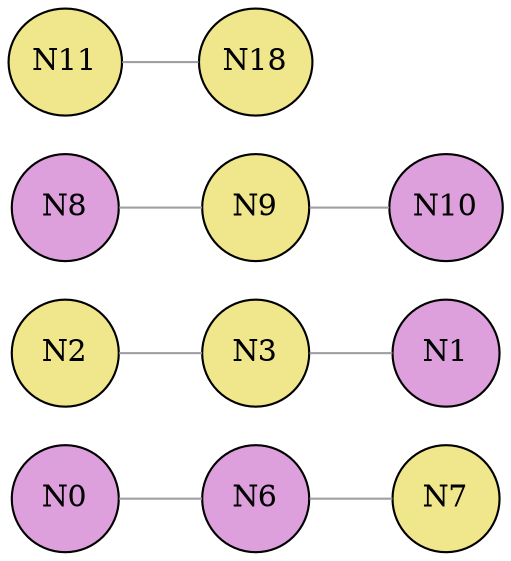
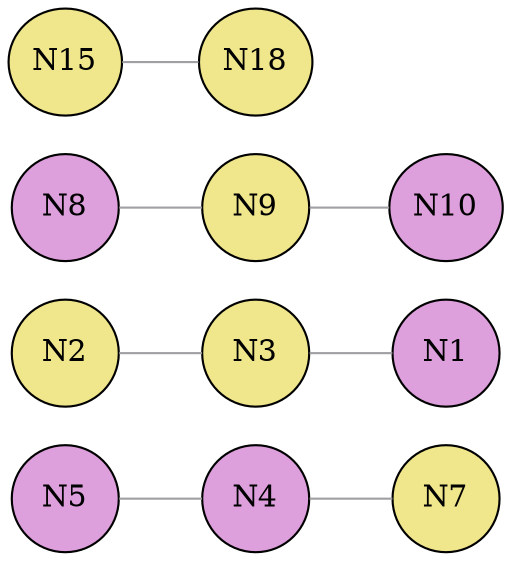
node "N11": label "N11" -> "N15"
node "N0": label "N0" -> "N5"
node "N6": label "N6" -> "N4"
